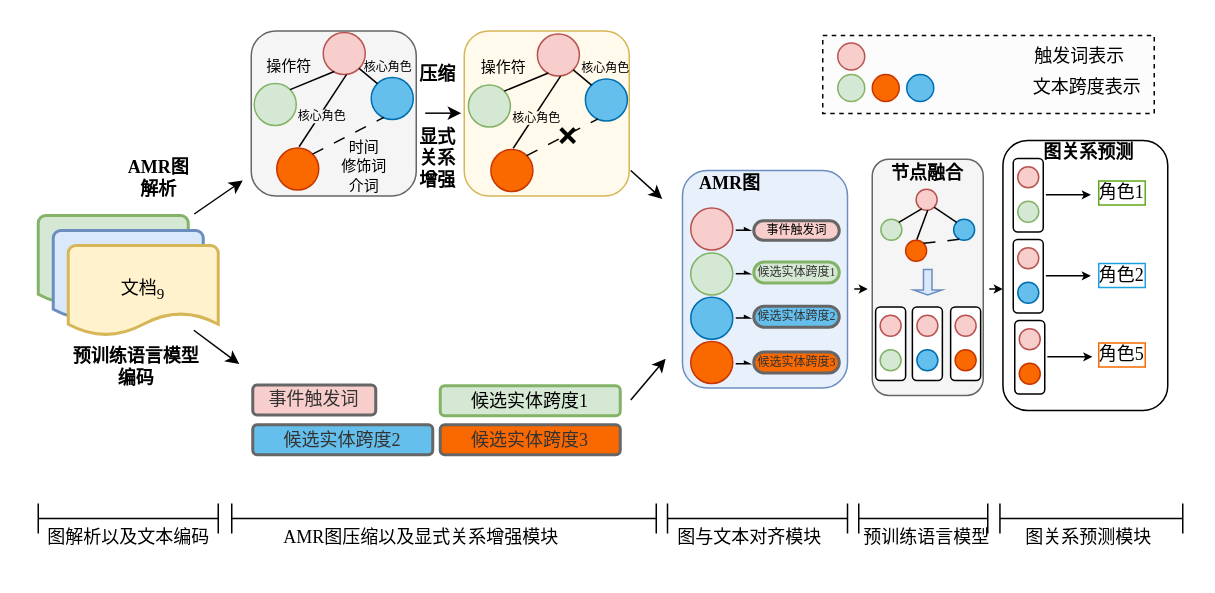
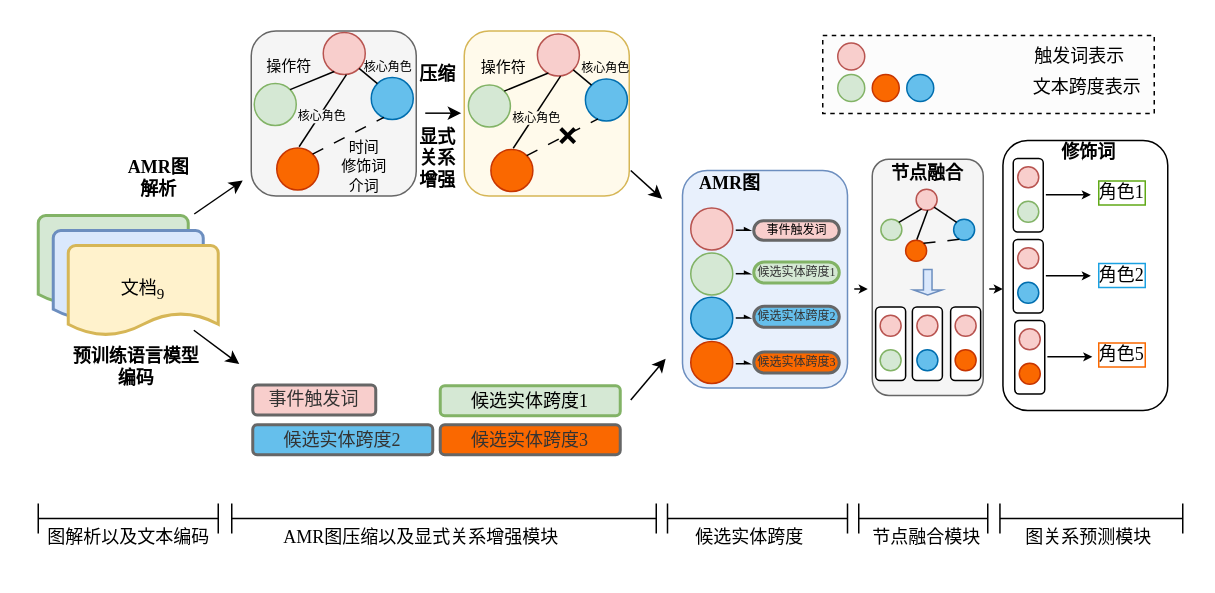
node "图关系预测": label "图关系预测" -> "修饰词"
node "图与文本对齐模块": label "图与文本对齐模块" -> "候选实体跨度"
node "预训练语言模型": label "预训练语言模型" -> "节点融合模块"
